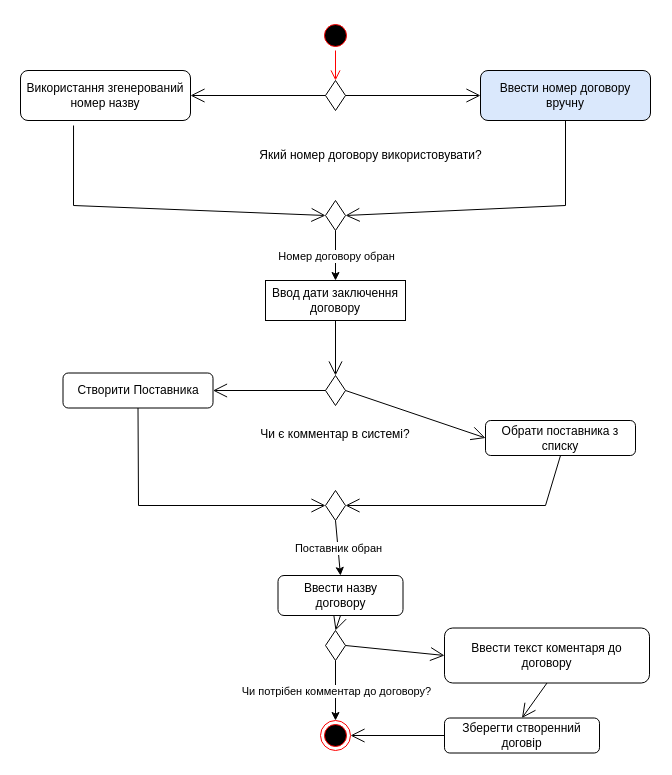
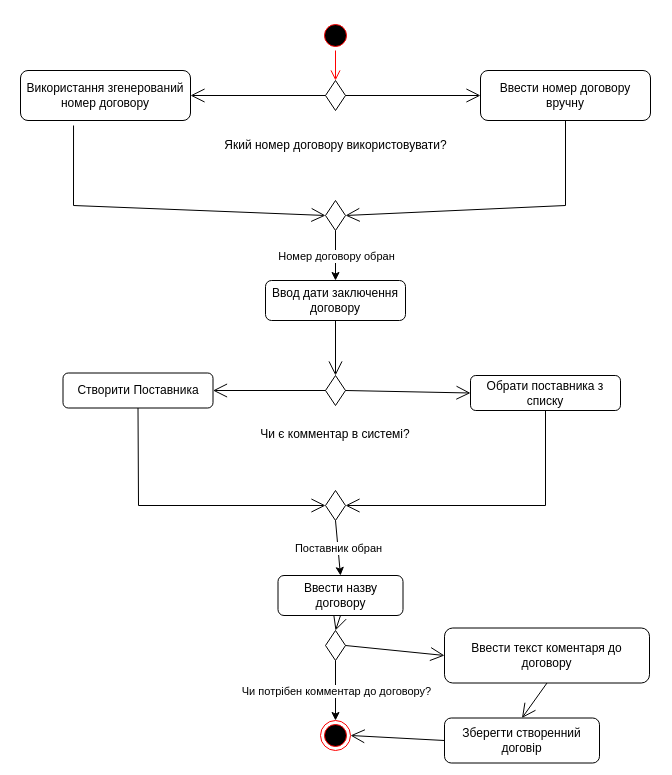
node "Використання згенерований номер назву": label "Використання згенерований номер назву" -> "Використання згенерований номер договору"
node "Ввести номер договору вручну": fillcolor #dae8fc -> #ffffff
node "Який номер договору використовувати?": moved (371, 156) -> (336, 146)
node "Ввод дати заключення договору": shape rectangle -> rounded rectangle
node "Обрати поставника з списку": moved (561, 438) -> (546, 393)
node "Зберегти створенний договір": size 155x35 -> 155x45
